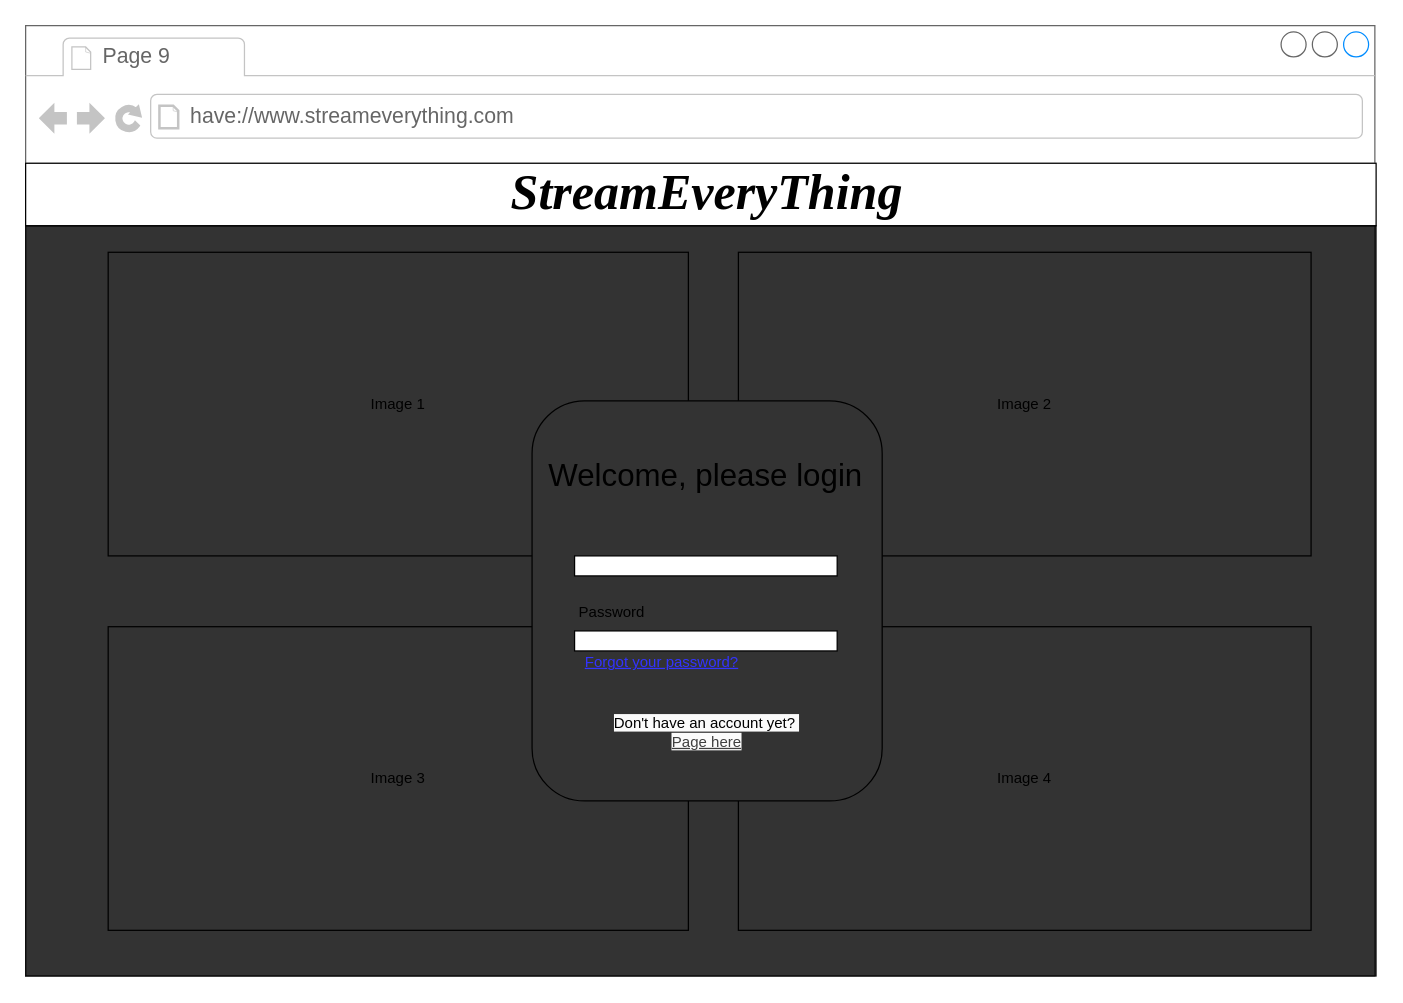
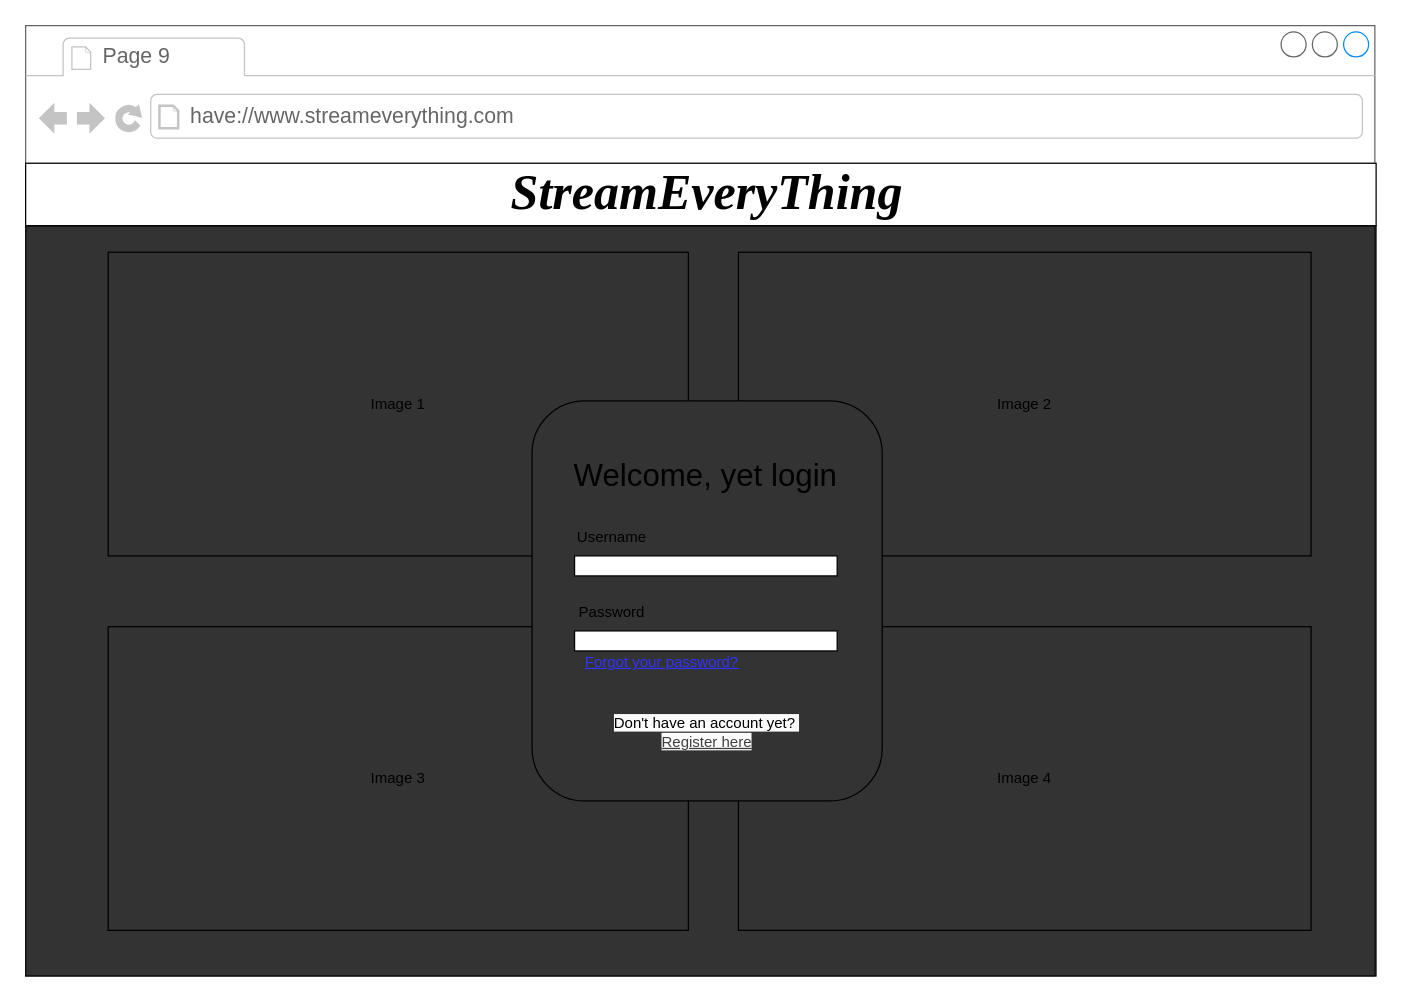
node "Welcome, please login": label "Welcome, please login" -> "Welcome, yet login"
node "Username": added
node "Don't have an account yet? Page here": label "Don't have an account yet? Page here" -> "Don't have an account yet? Register here"
